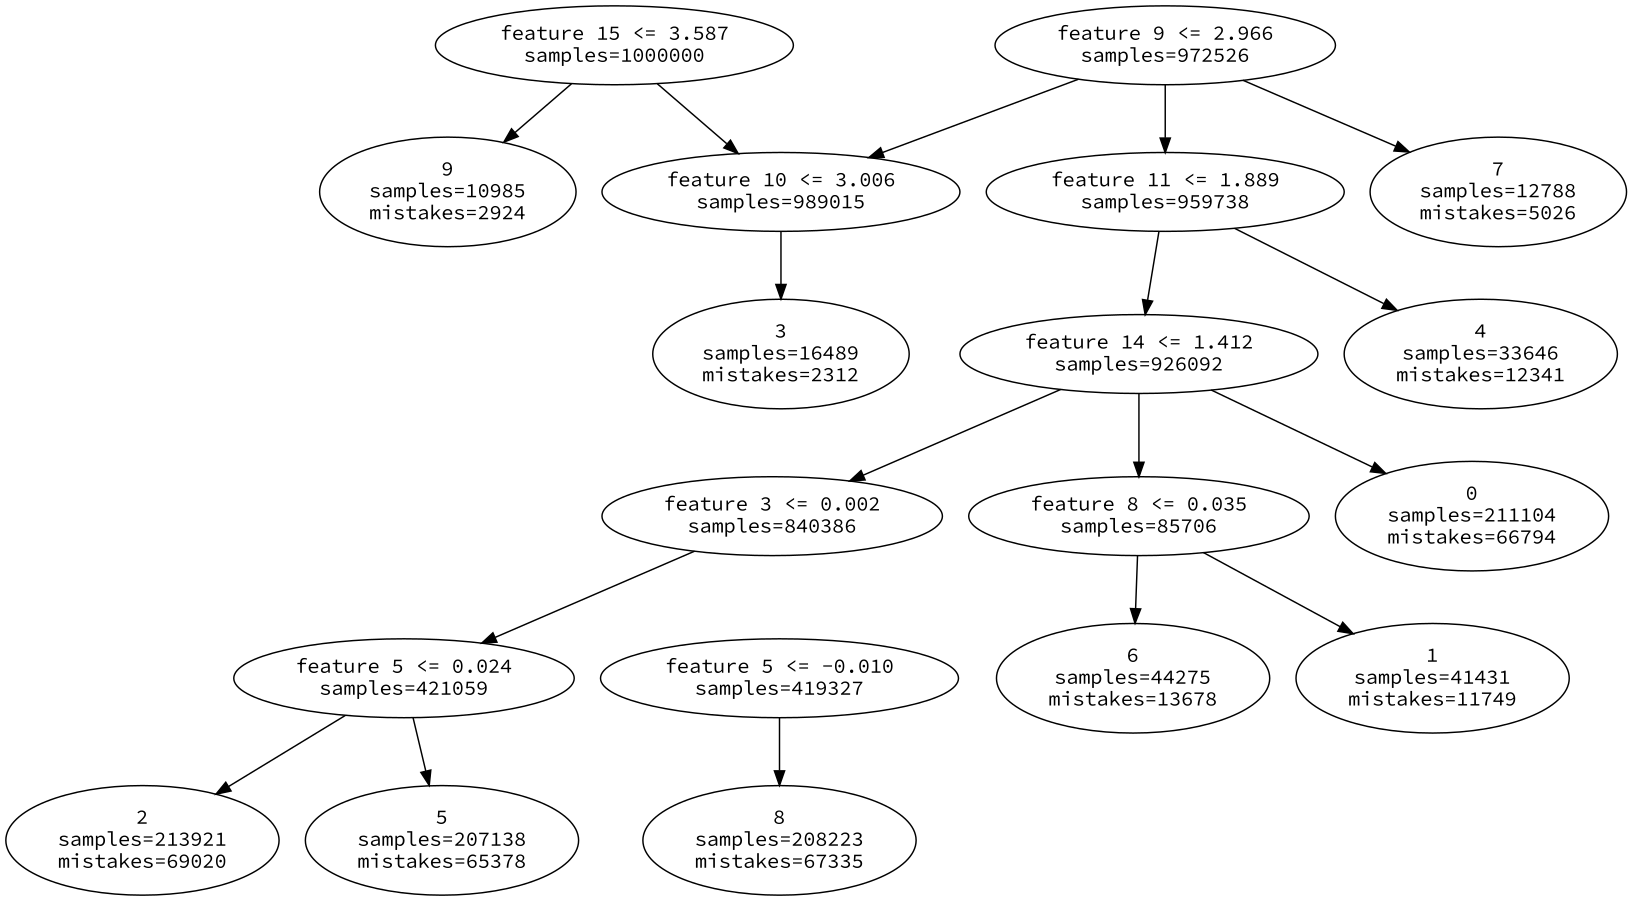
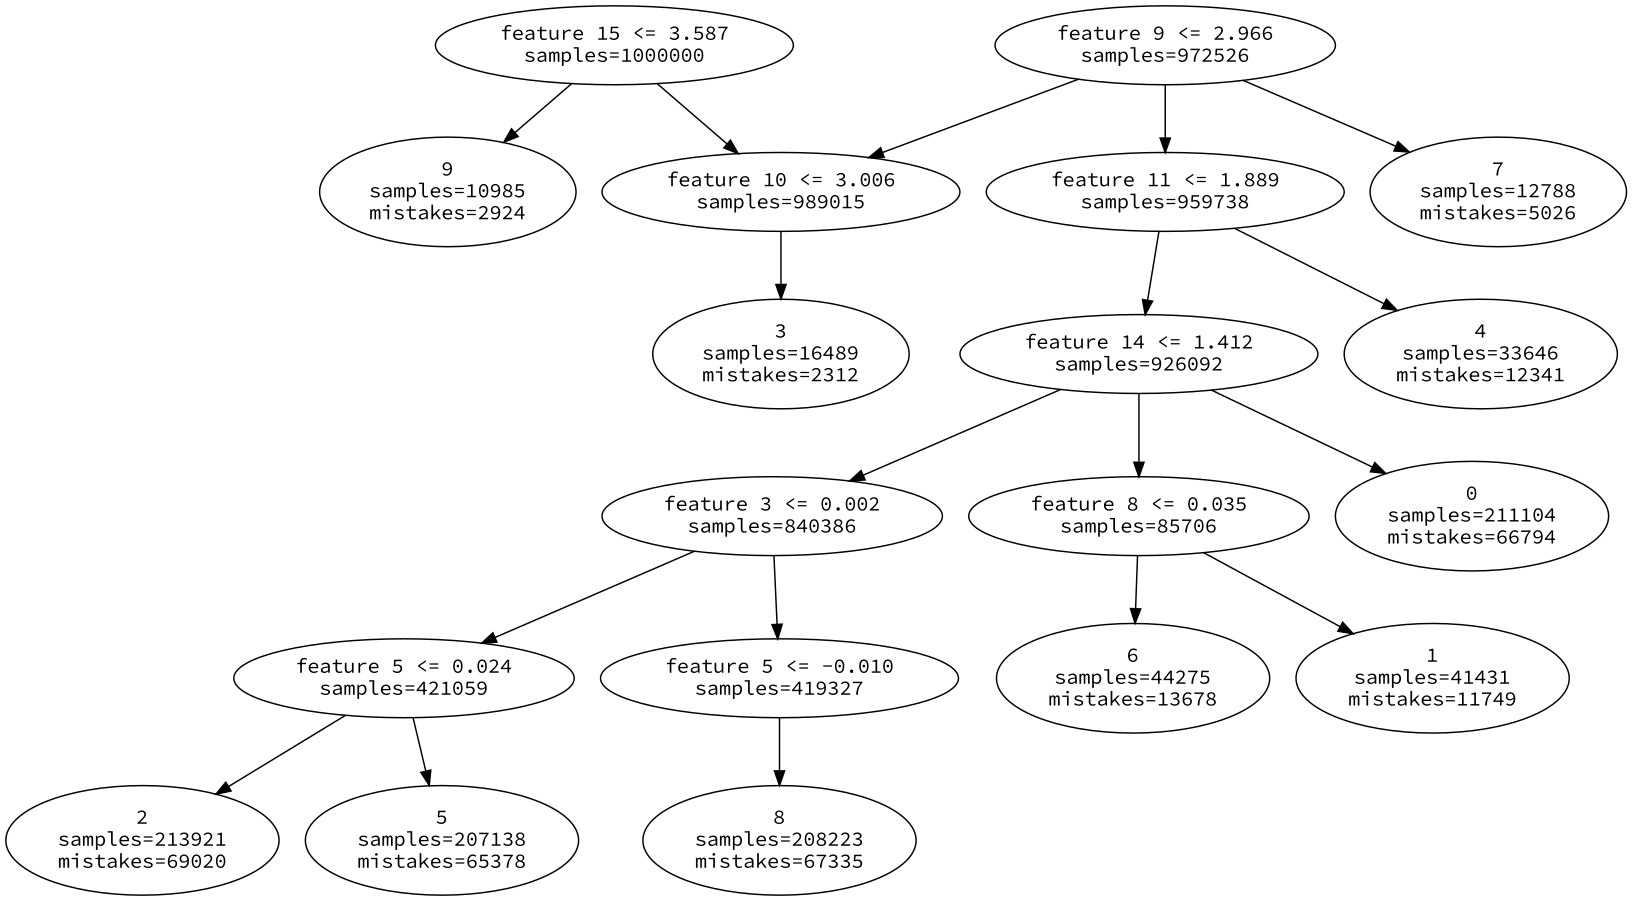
edge "feature 3 <= 0.002 samples=840386" -> "feature 5 <= -0.010 samples=419327": added
